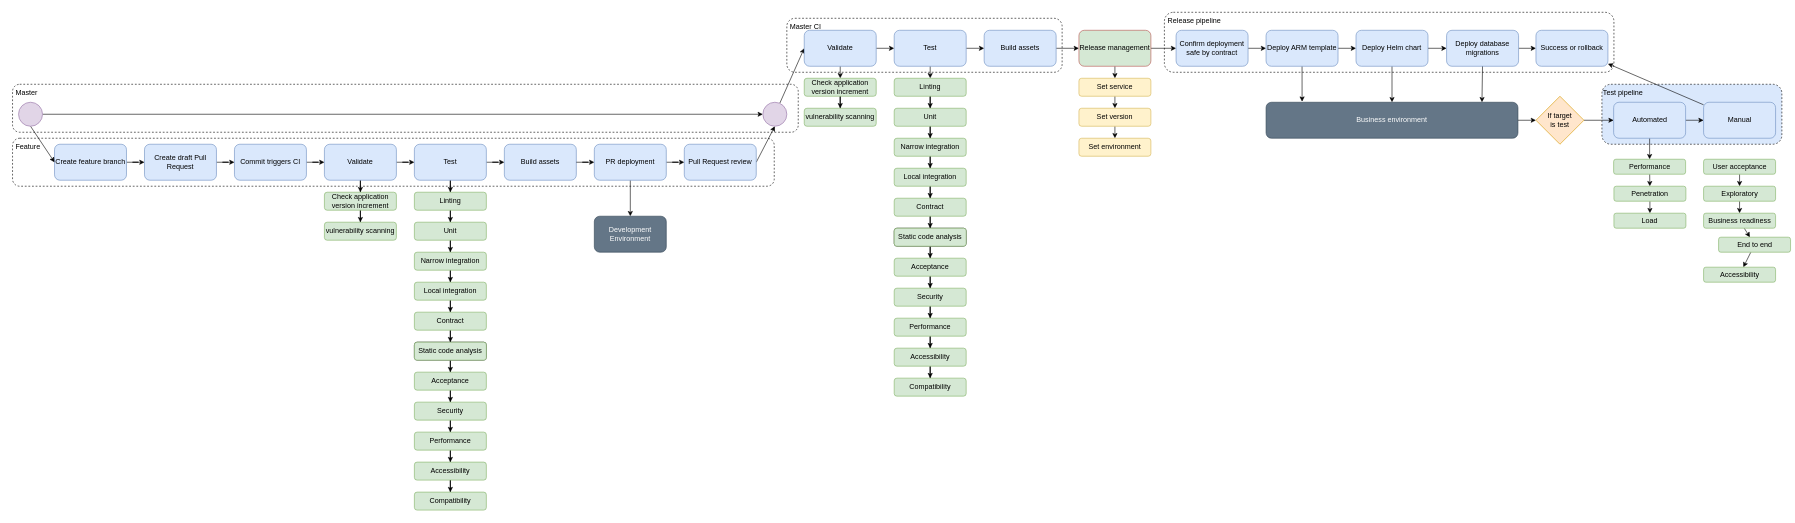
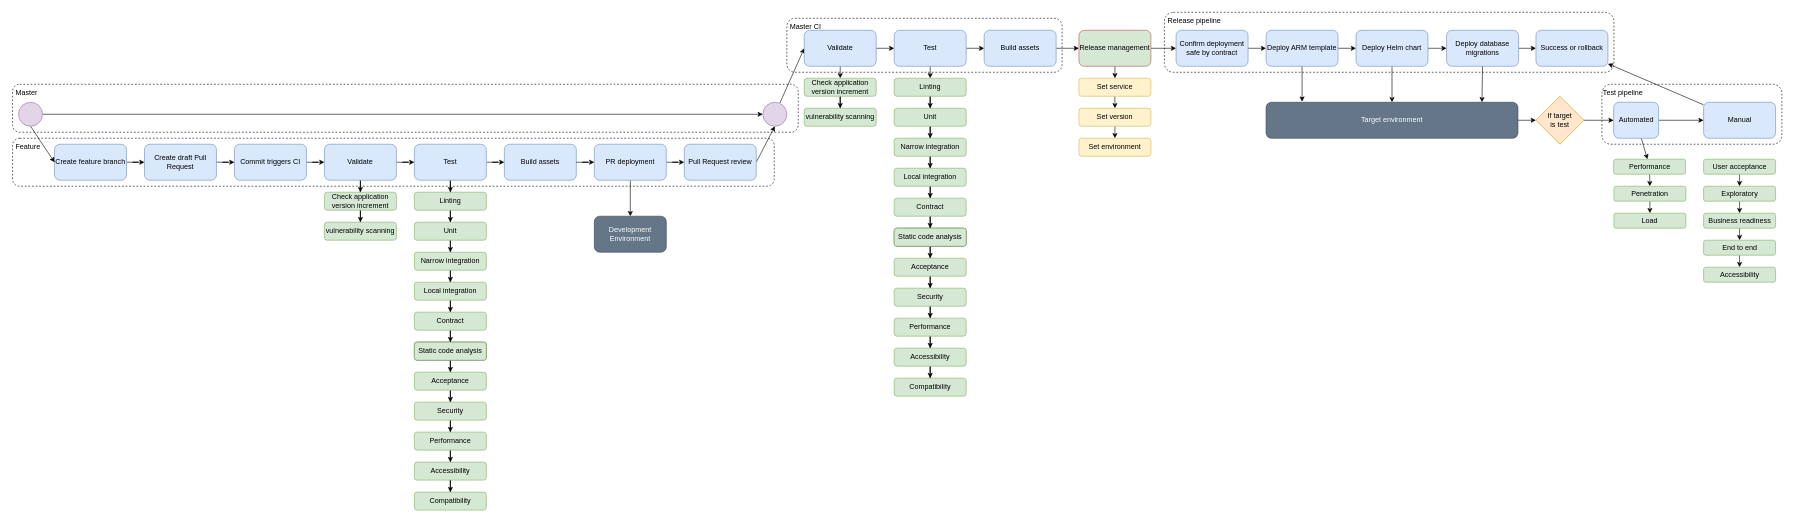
node "Test pipeline": fillcolor #dae8fc -> #ffffff
node "Business environment": label "Business environment" -> "Target environment"
node "Automated": size 72x36 -> 45x36
node "End to end": moved (1755, 245) -> (1740, 248)
